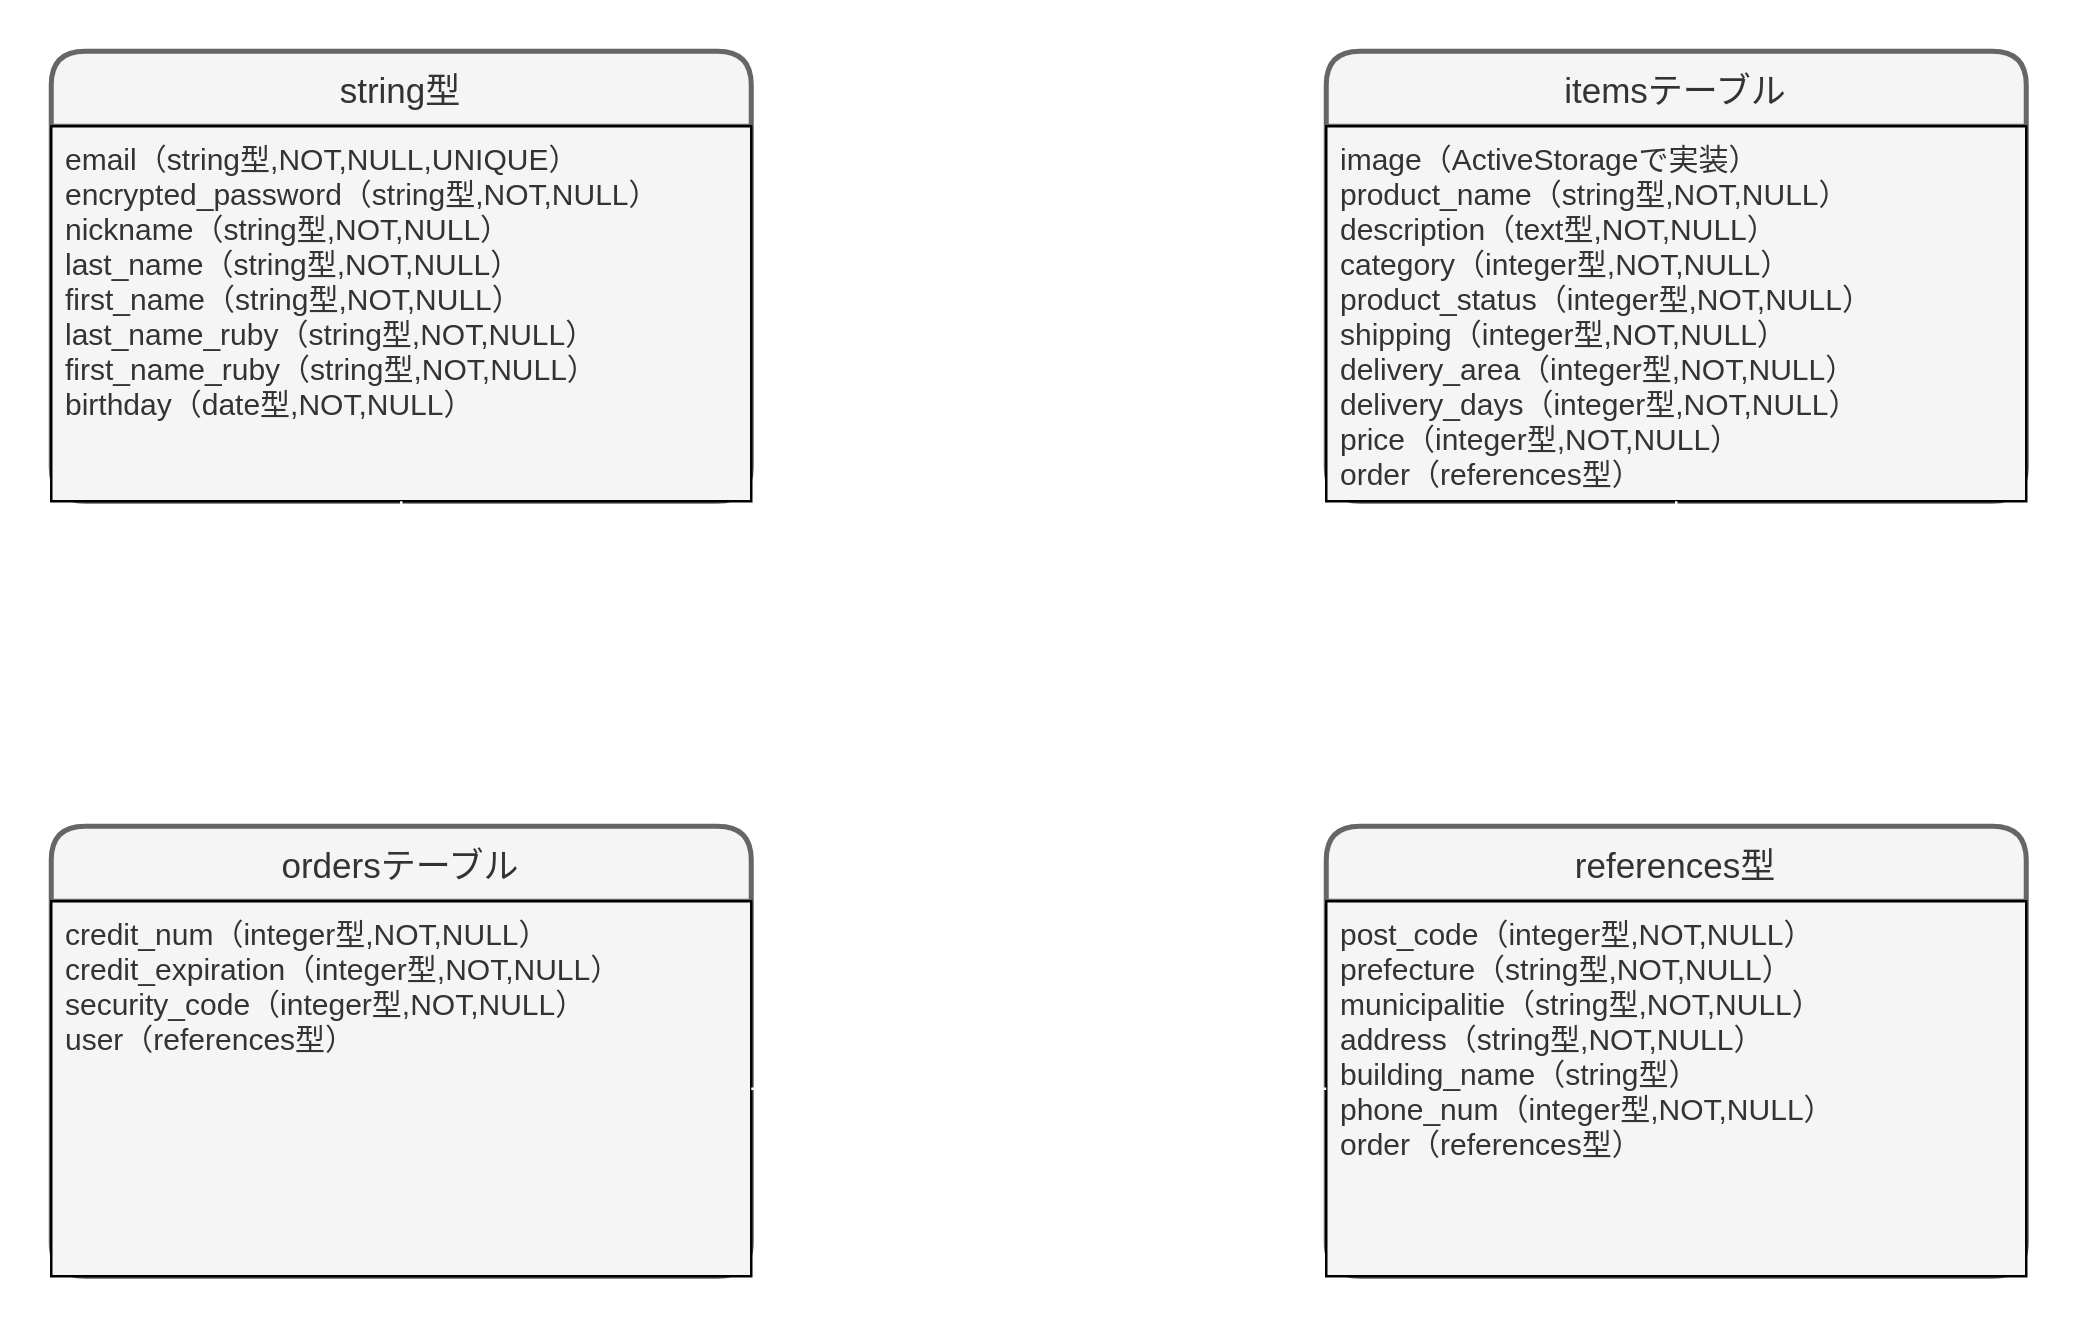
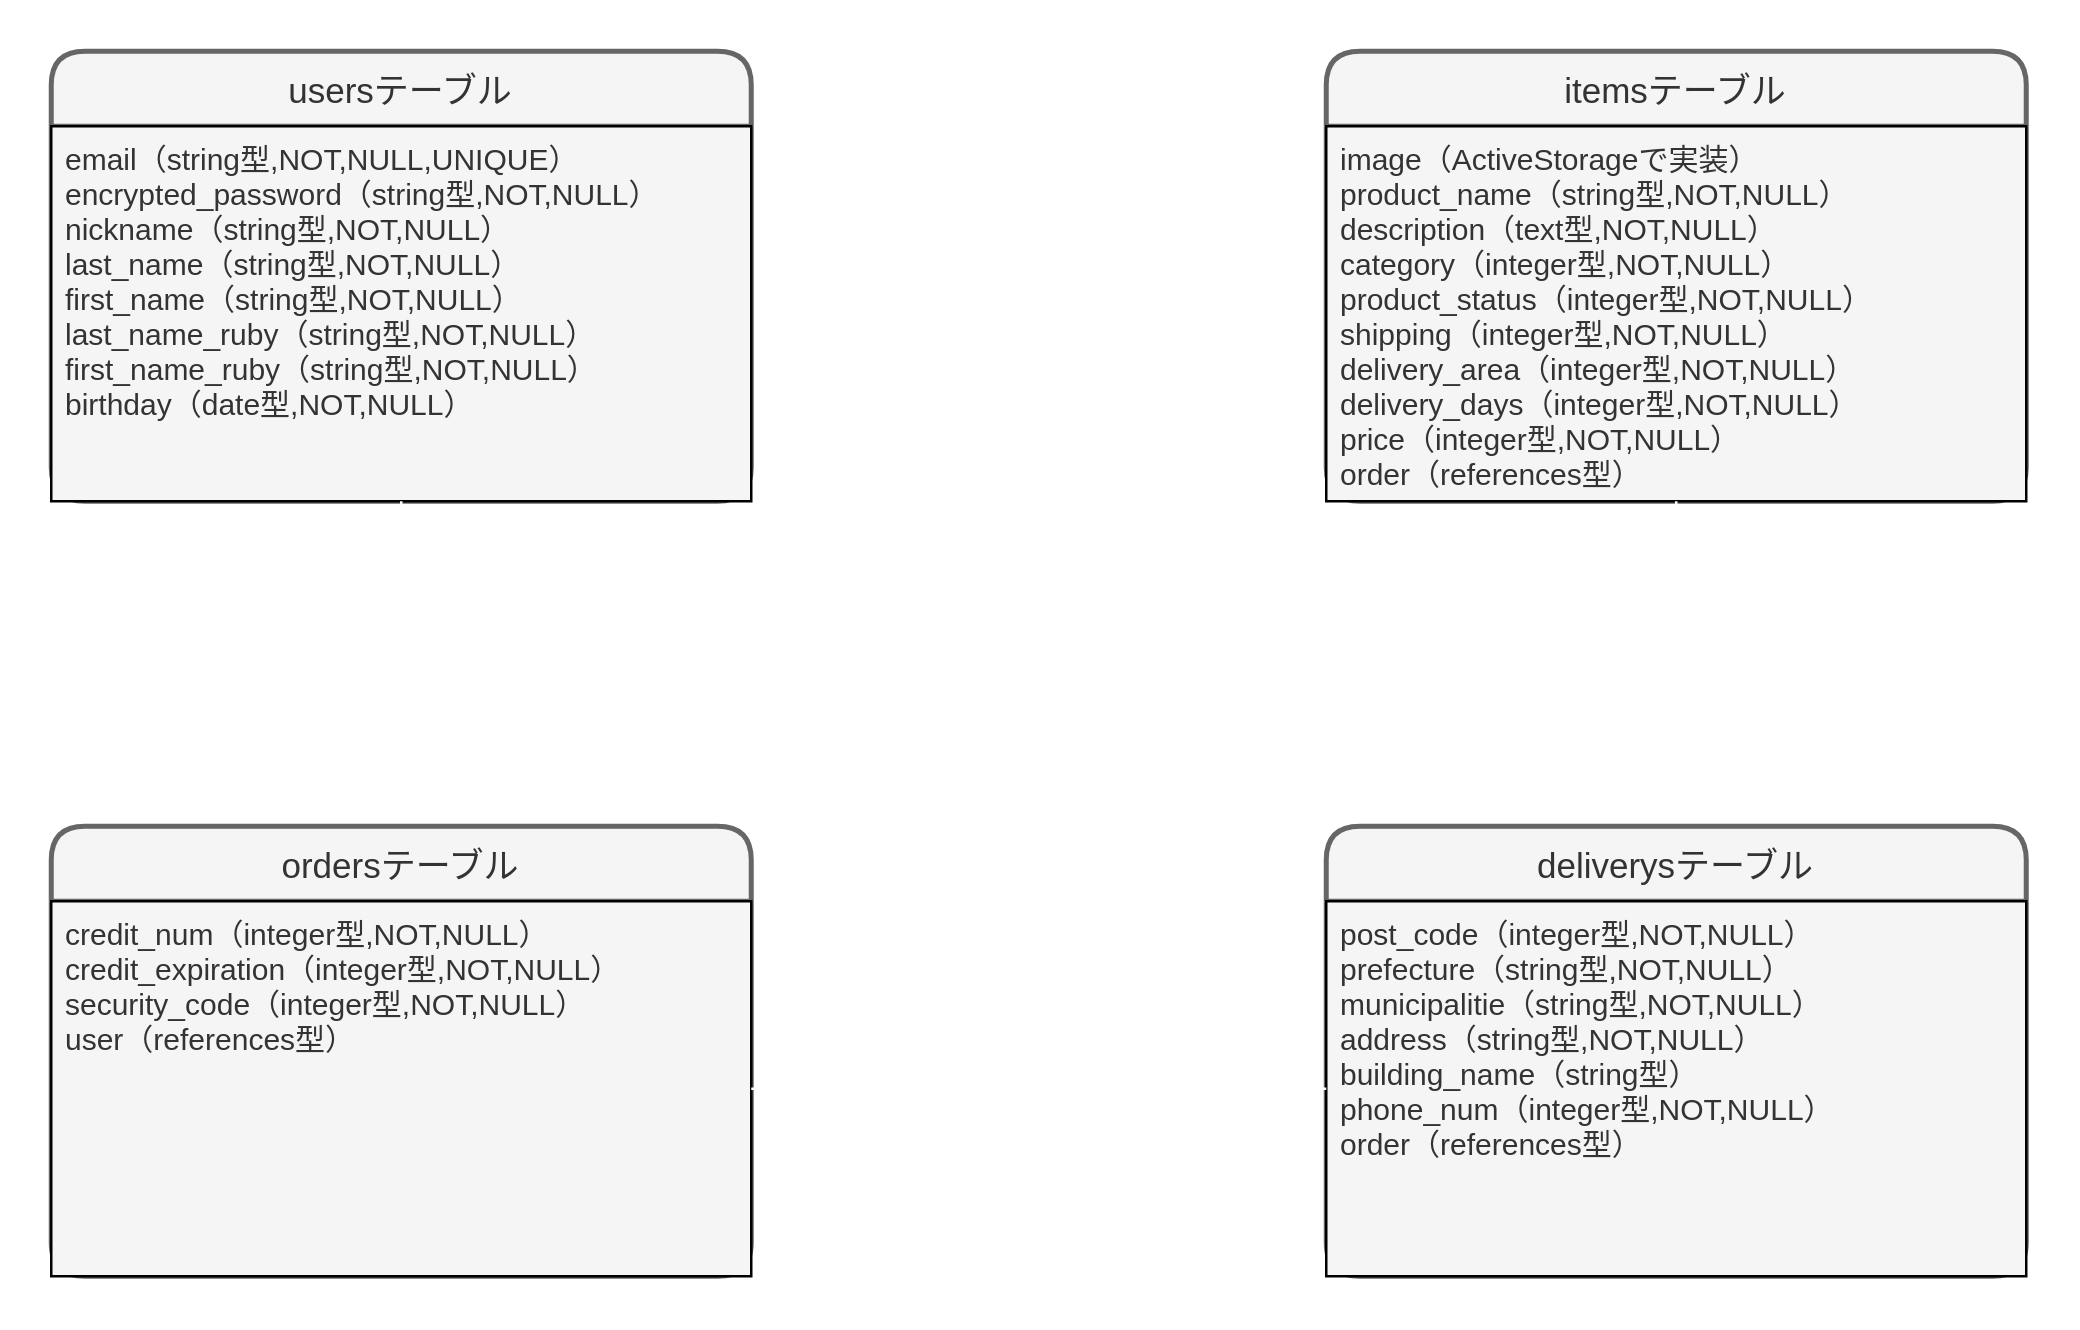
node "string型": label "string型" -> "usersテーブル"
node "references型": label "references型" -> "deliverysテーブル"
